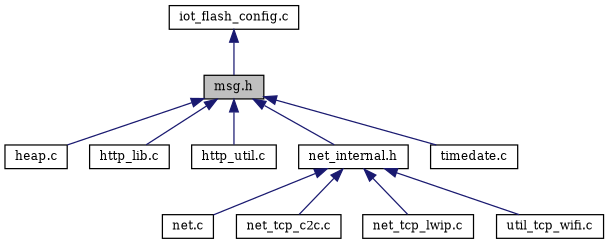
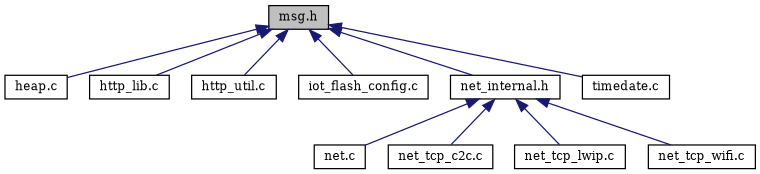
edge "msg.h" -> "iot_flash_config.c": reversed
node "util_tcp_wifi.c": label "util_tcp_wifi.c" -> "net_tcp_wifi.c"
